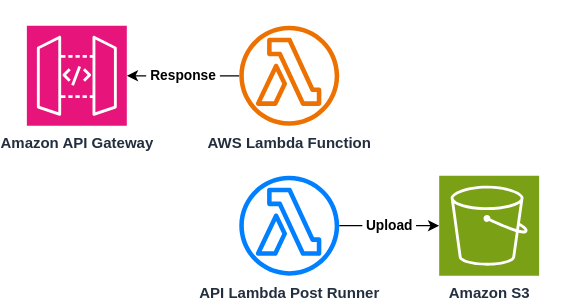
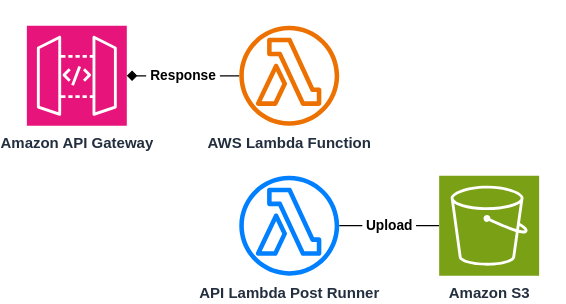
edge "AWS Lambda Function" -> "Amazon API Gateway": arrowhead classic -> diamond
edge "API Lambda Post Runner" -> "Amazon S3": arrowhead classic -> none
